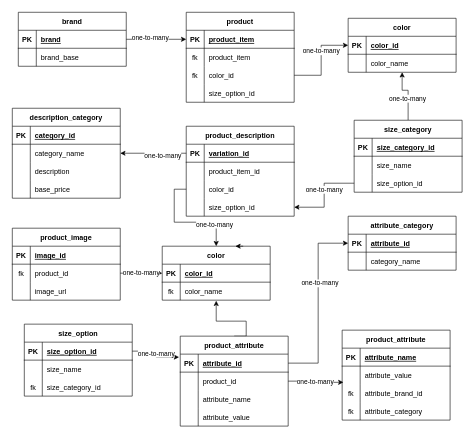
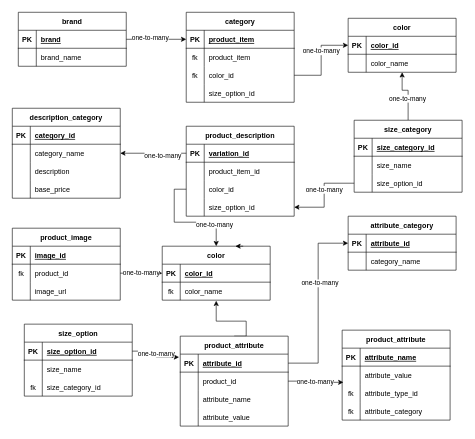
node "product": label "product" -> "category"
node "brand_base": label "brand_base" -> "brand_name"
node "attribute_brand_id": label "attribute_brand_id" -> "attribute_type_id"
